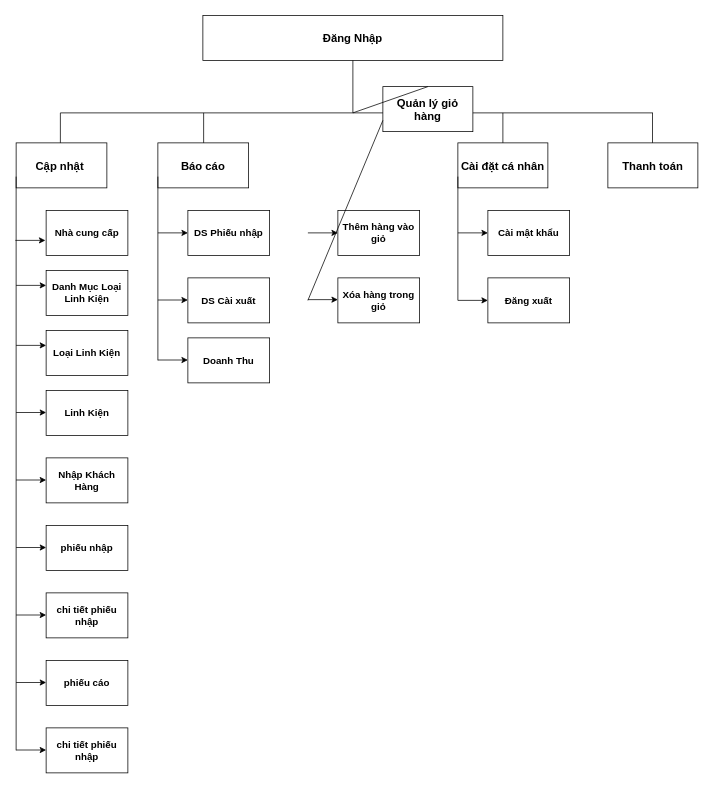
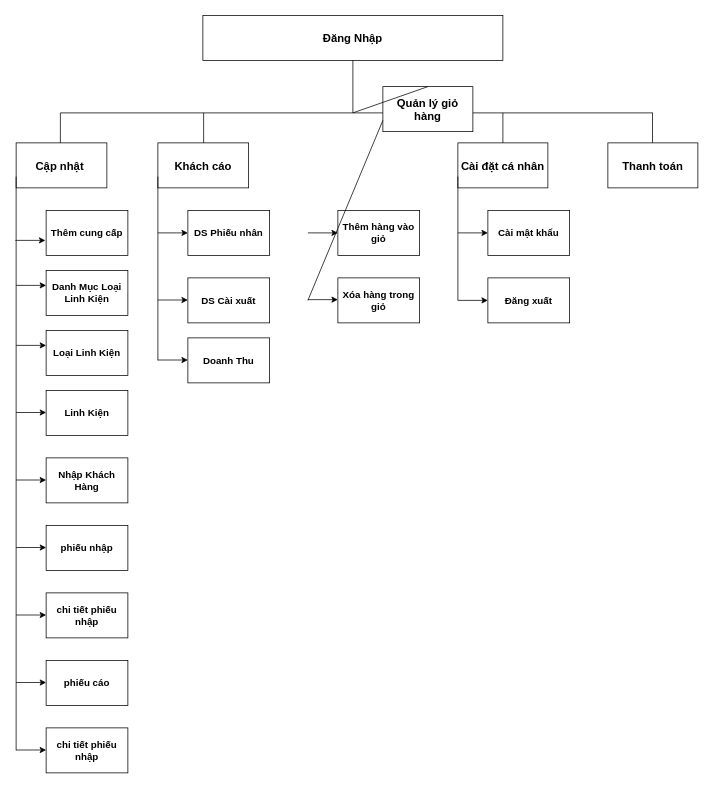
node "Báo cáo": label "Báo cáo" -> "Khách cáo"
node "Nhà cung cấp": label "Nhà cung cấp" -> "Thêm cung cấp"
node "DS Phiếu nhập": label "DS Phiếu nhập" -> "DS Phiếu nhân"
